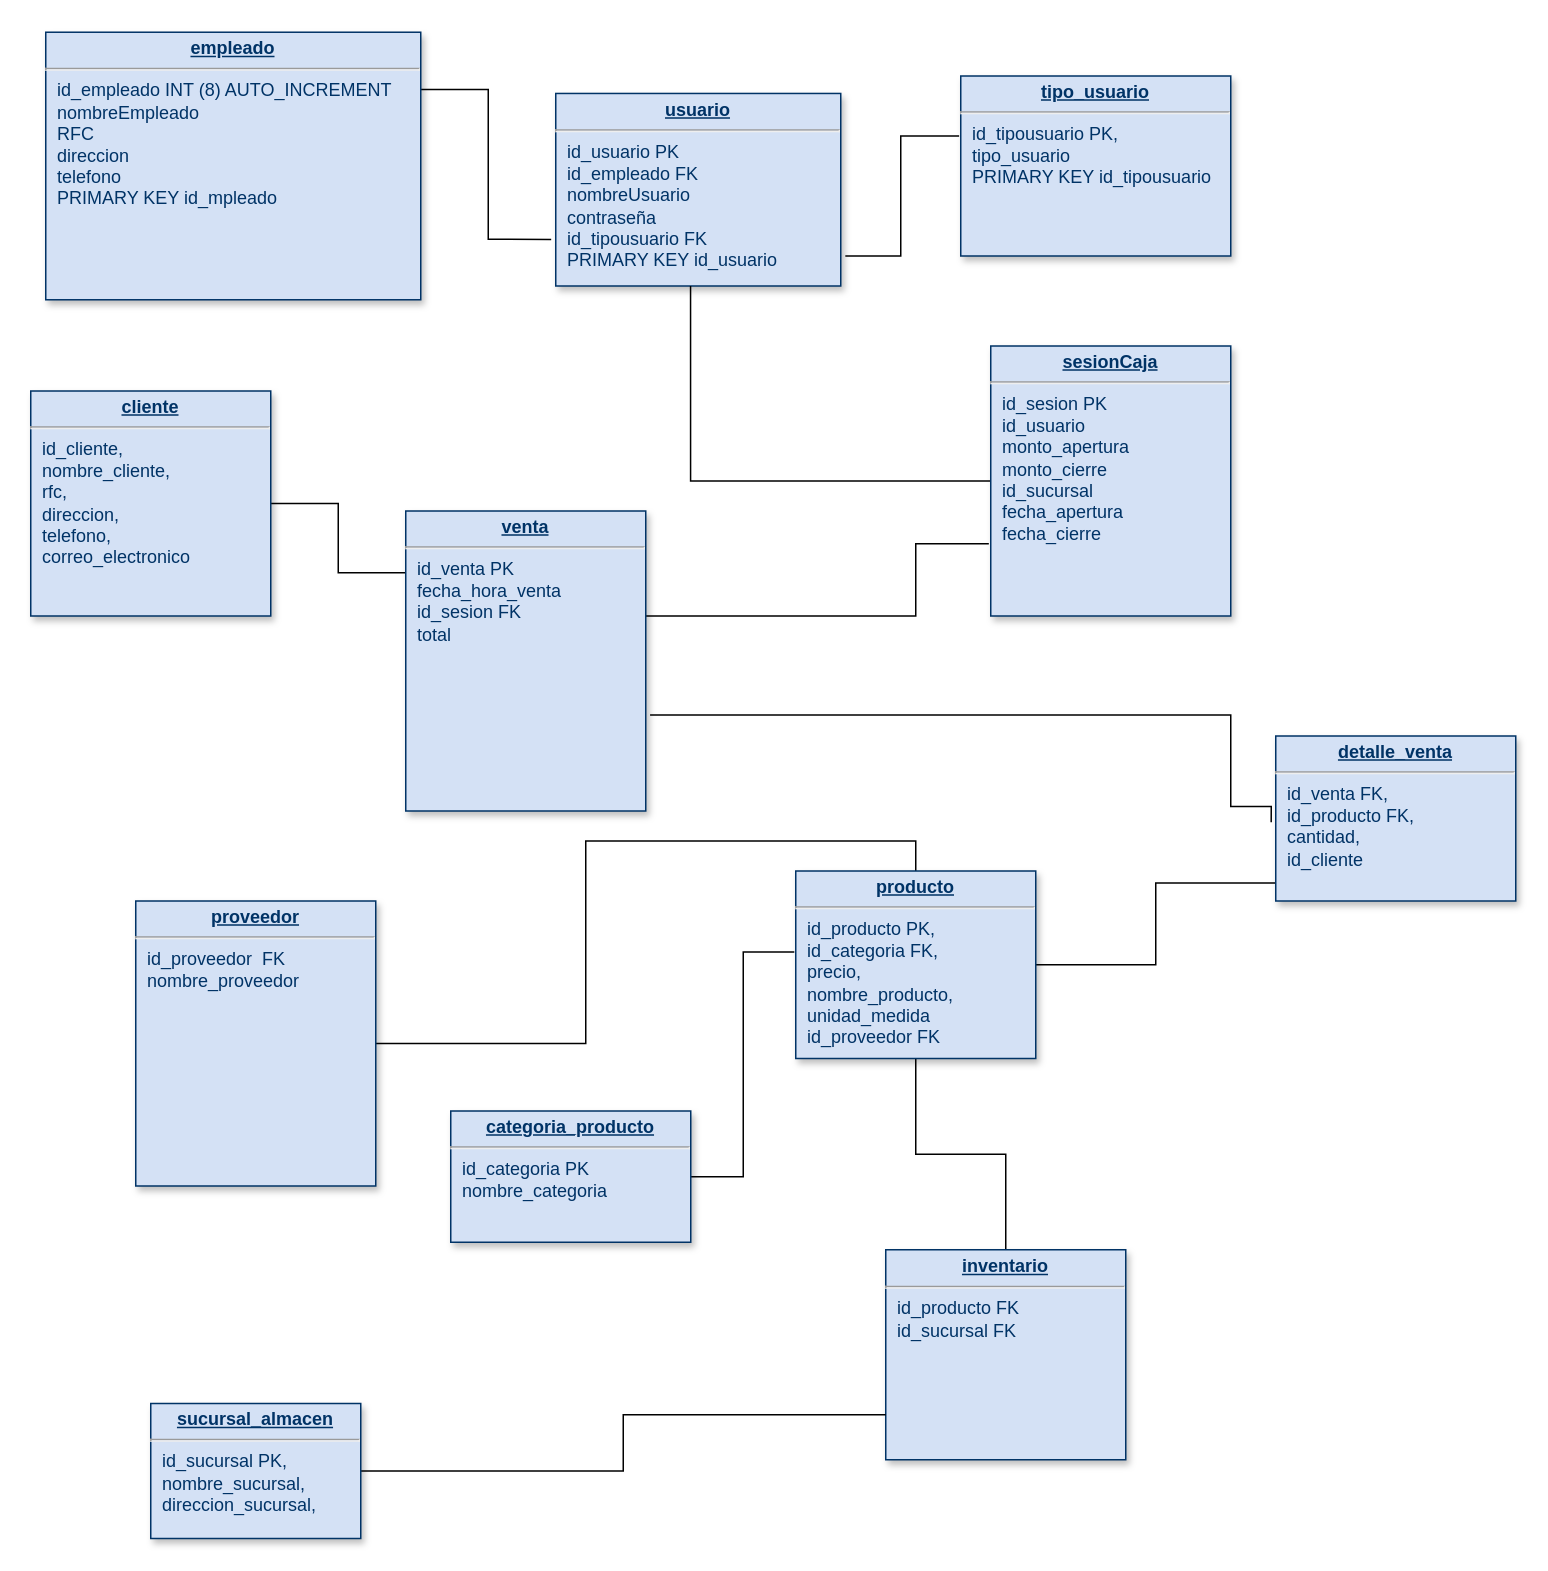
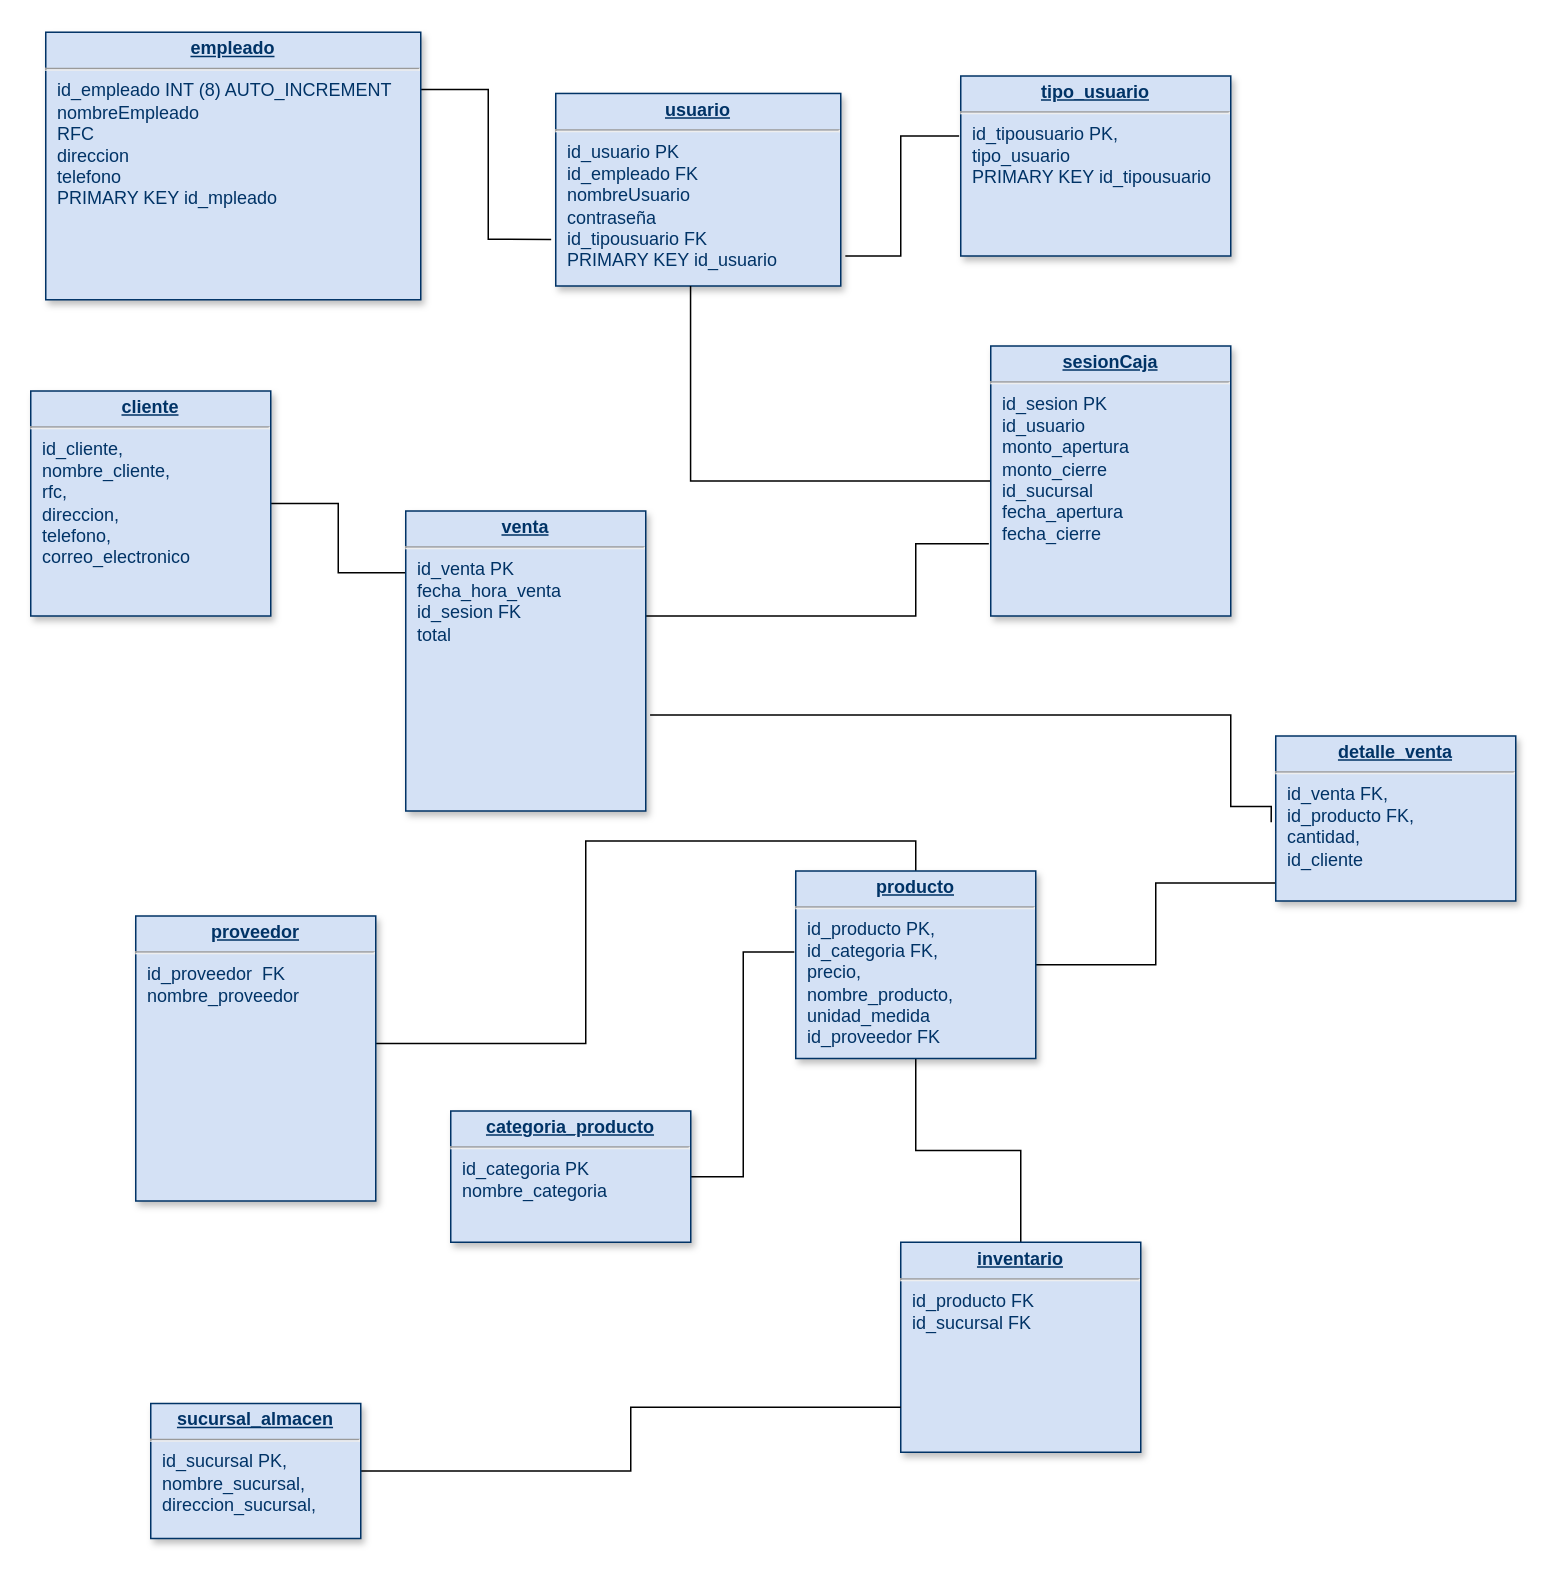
node "proveedor id_proveedor FK nombre_proveedor": moved (256, 1043) -> (256, 1058)
node "inventario id_producto FK id_sucursal FK": moved (1006, 1355) -> (1021, 1347)
